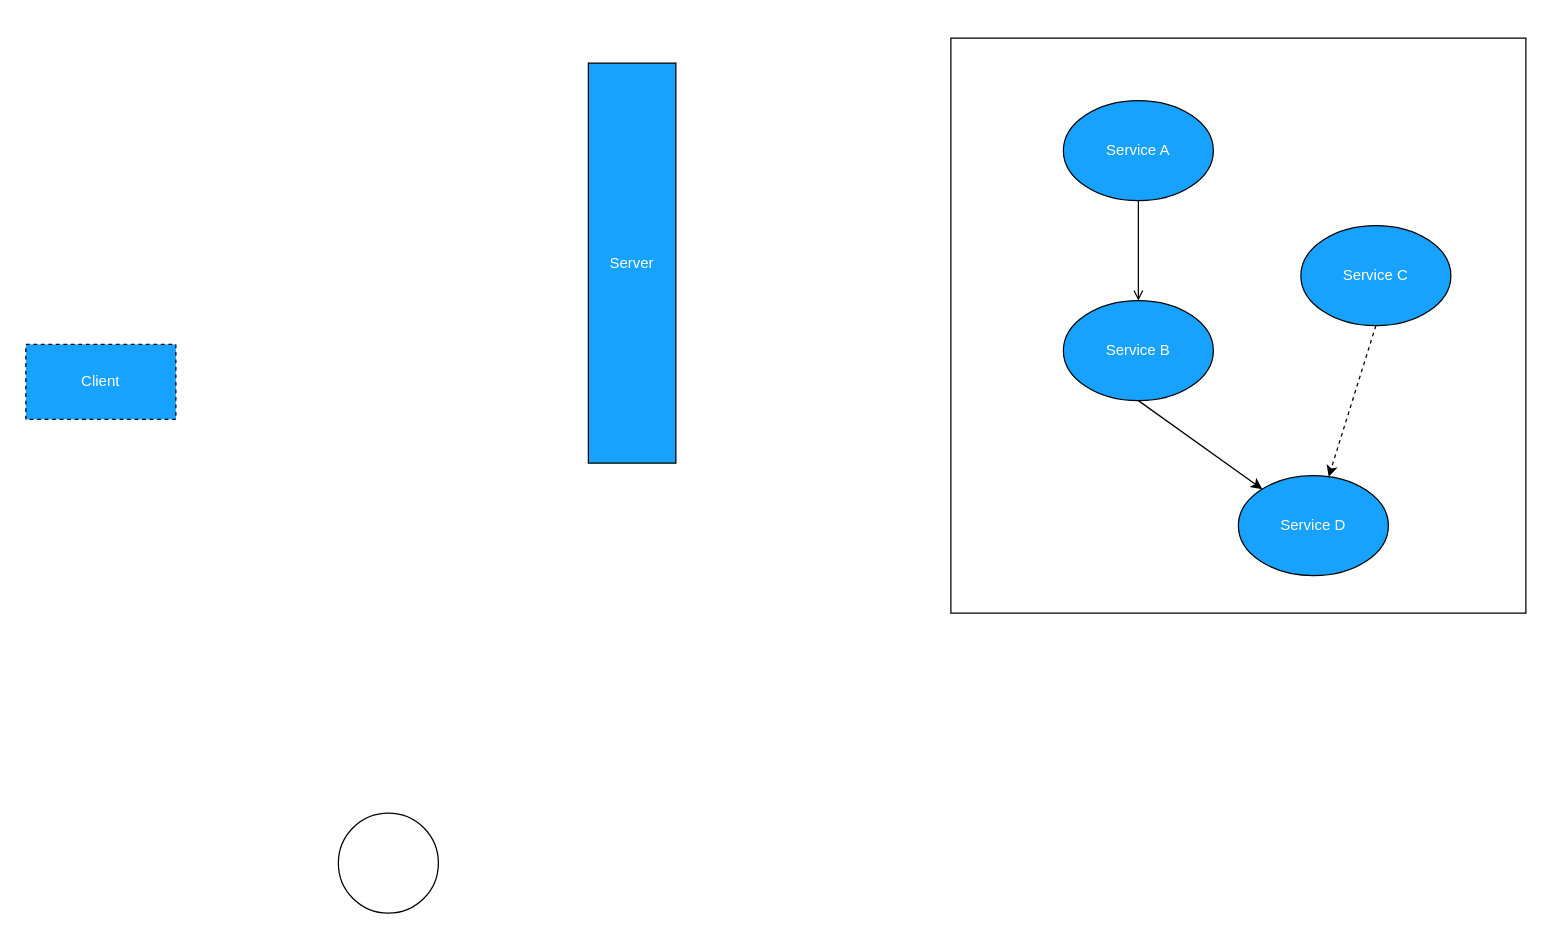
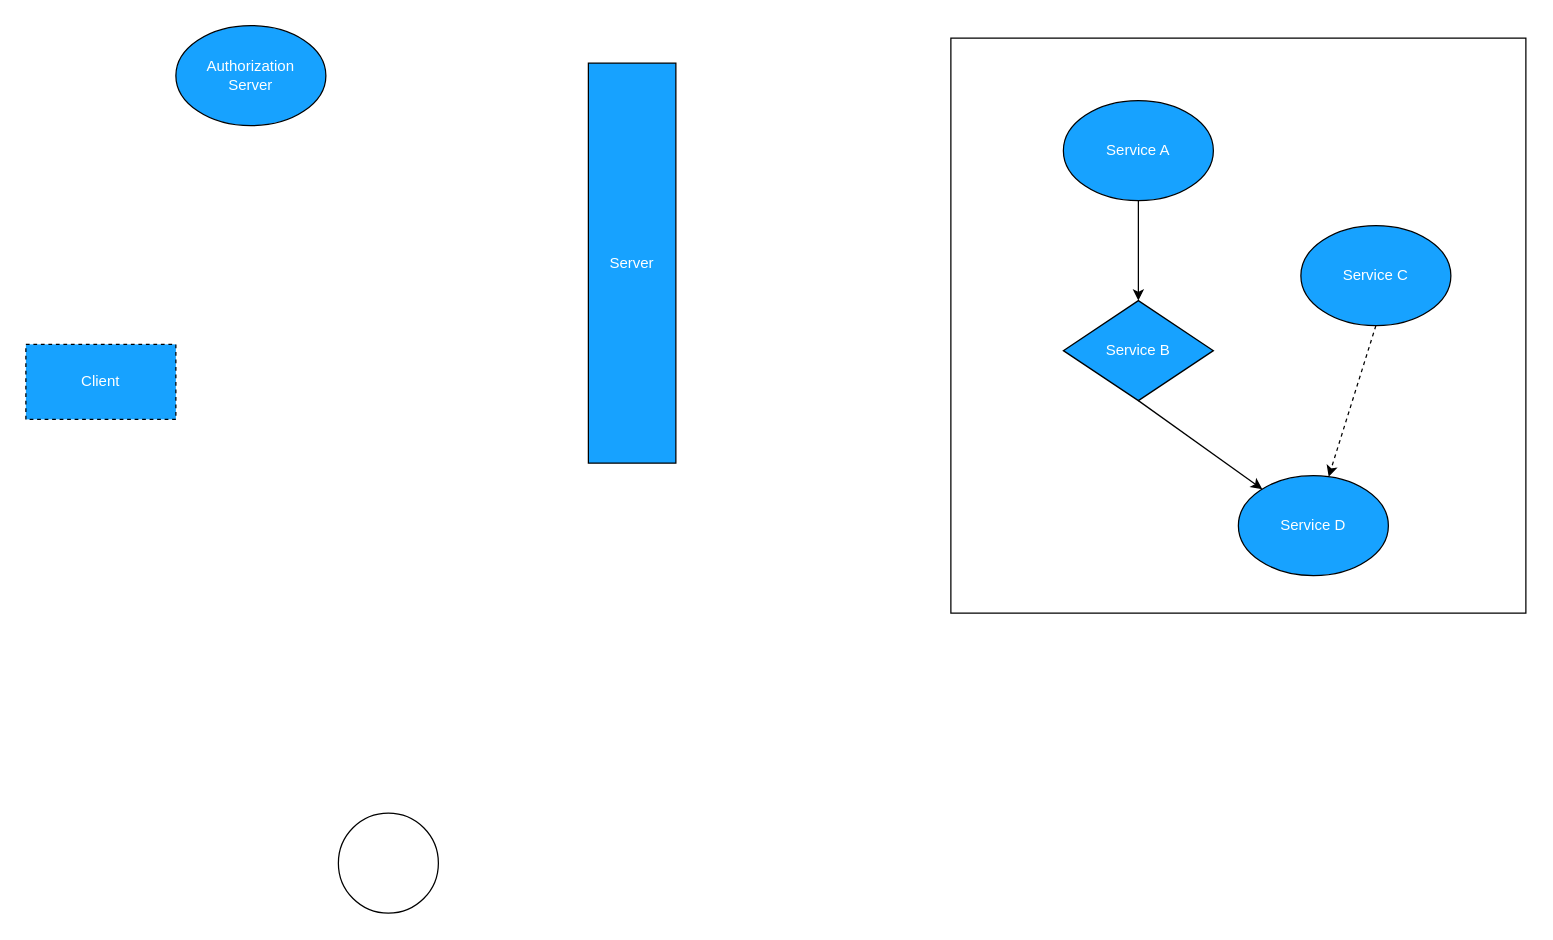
node "Authorization Server": added
edge "Service A" -> "Service B": arrowhead open -> classic
node "Service B": shape ellipse -> diamond
